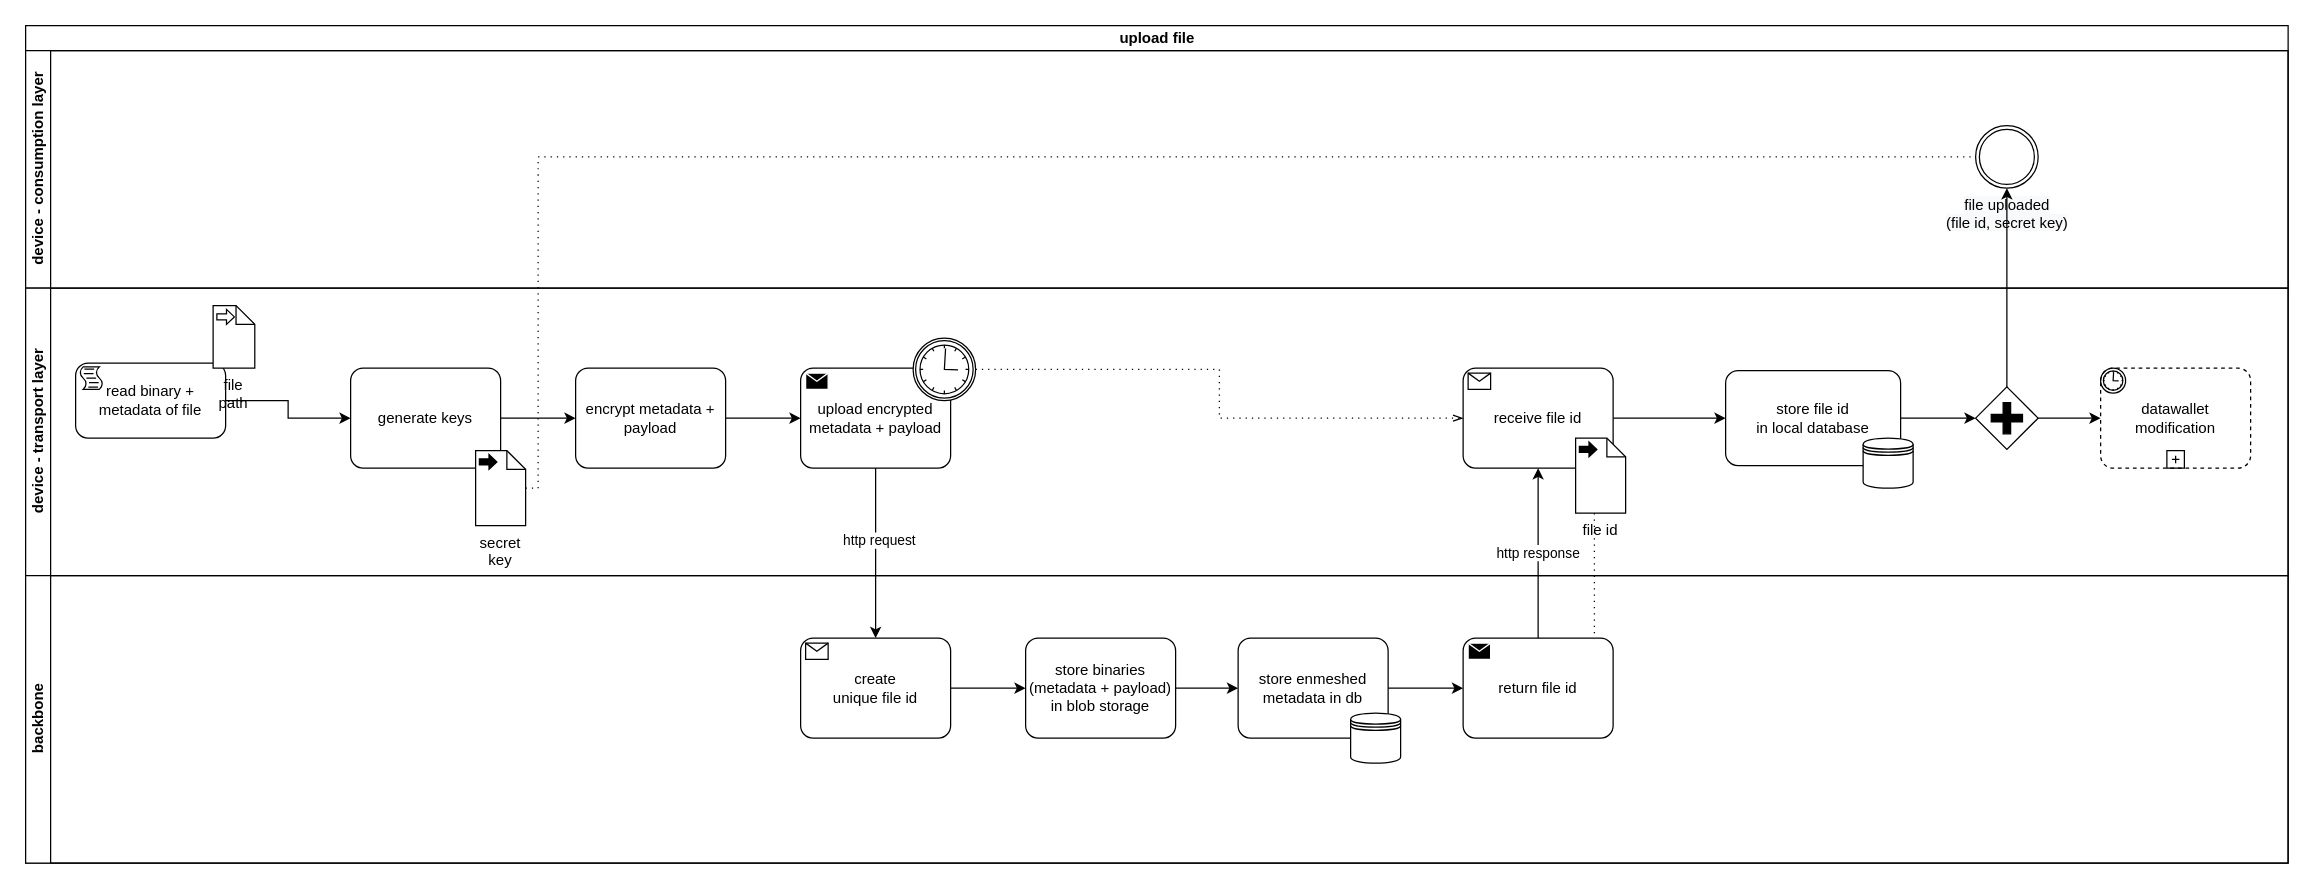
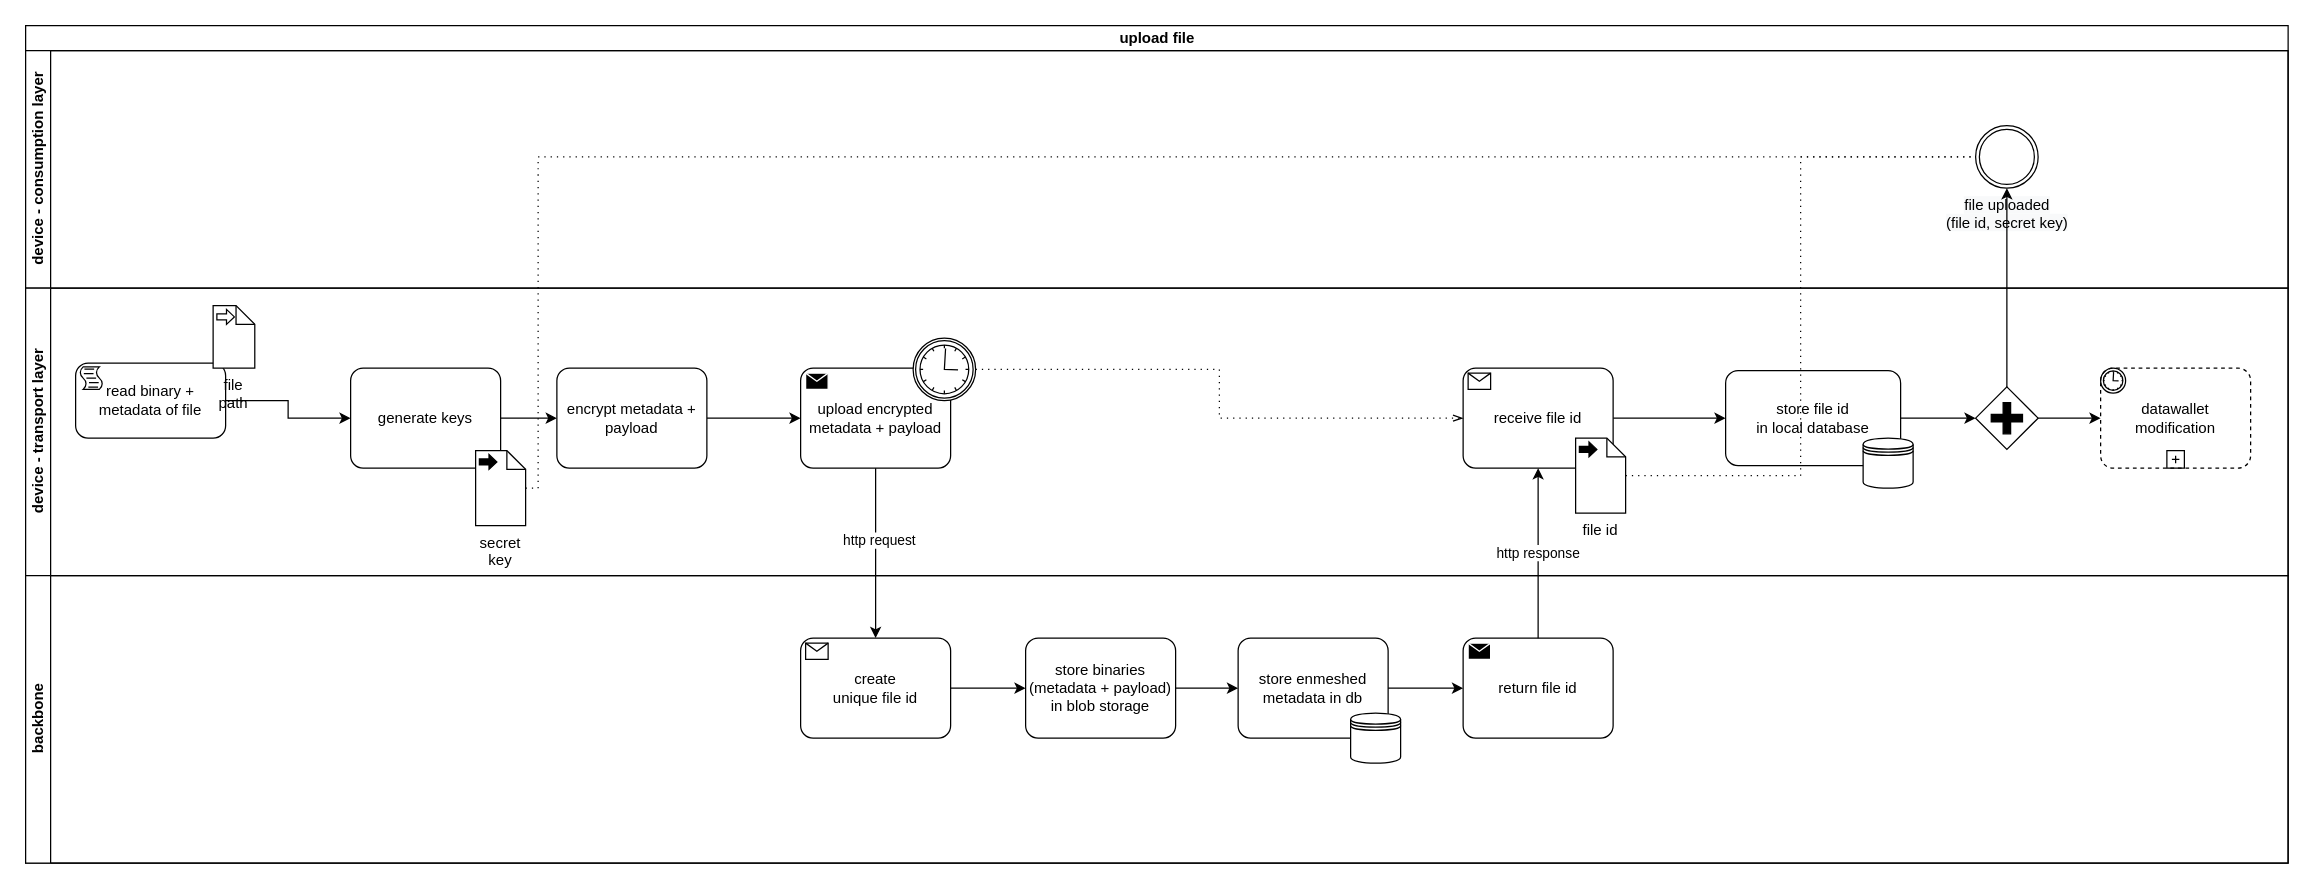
node "encrypt metadata + payload": moved (651, 418) -> (632, 418)
edge "file id" -- "return file id": now "file id" -- "file uploaded(file id, secret key)"
